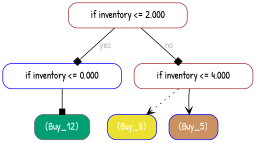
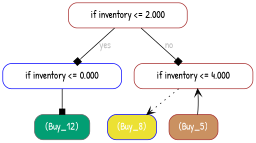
edge "if inventory <= 4.000" -> "(Buy_5)": reversed
node "(Buy_5)": color blue -> brown
